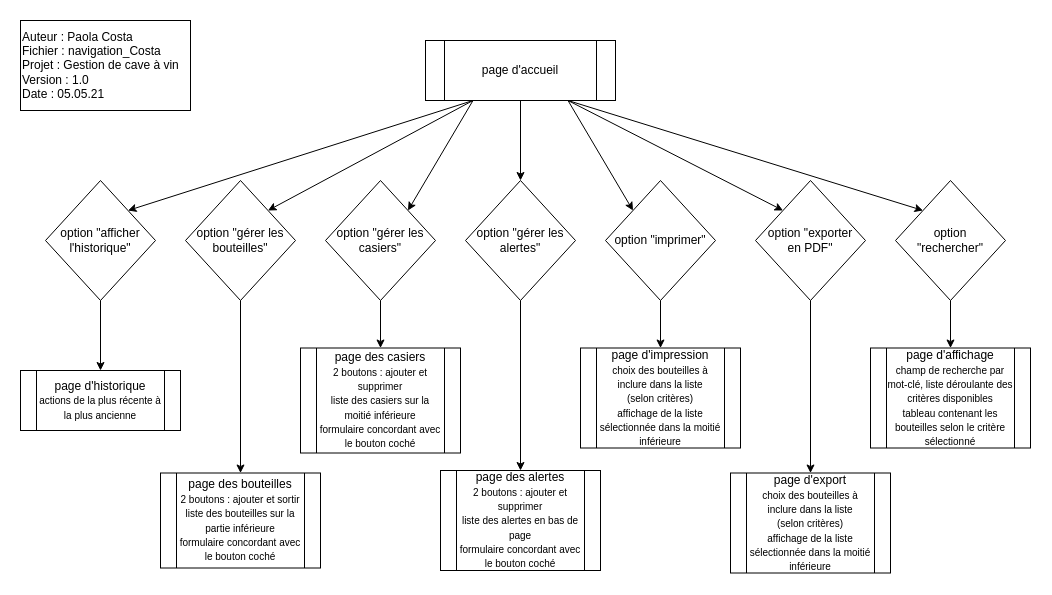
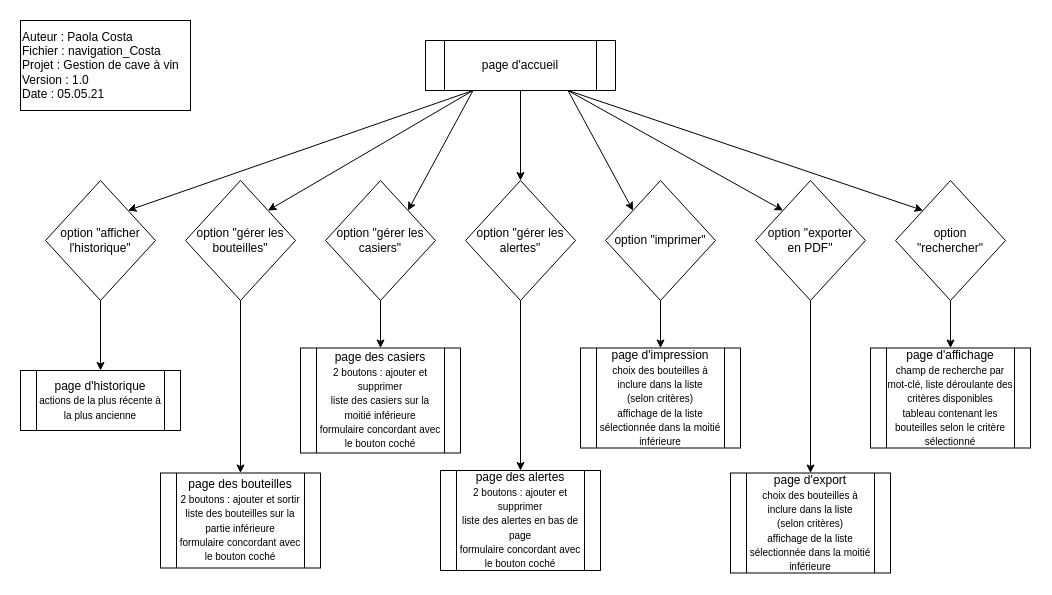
node "page d'accueil": size 190x60 -> 190x50
